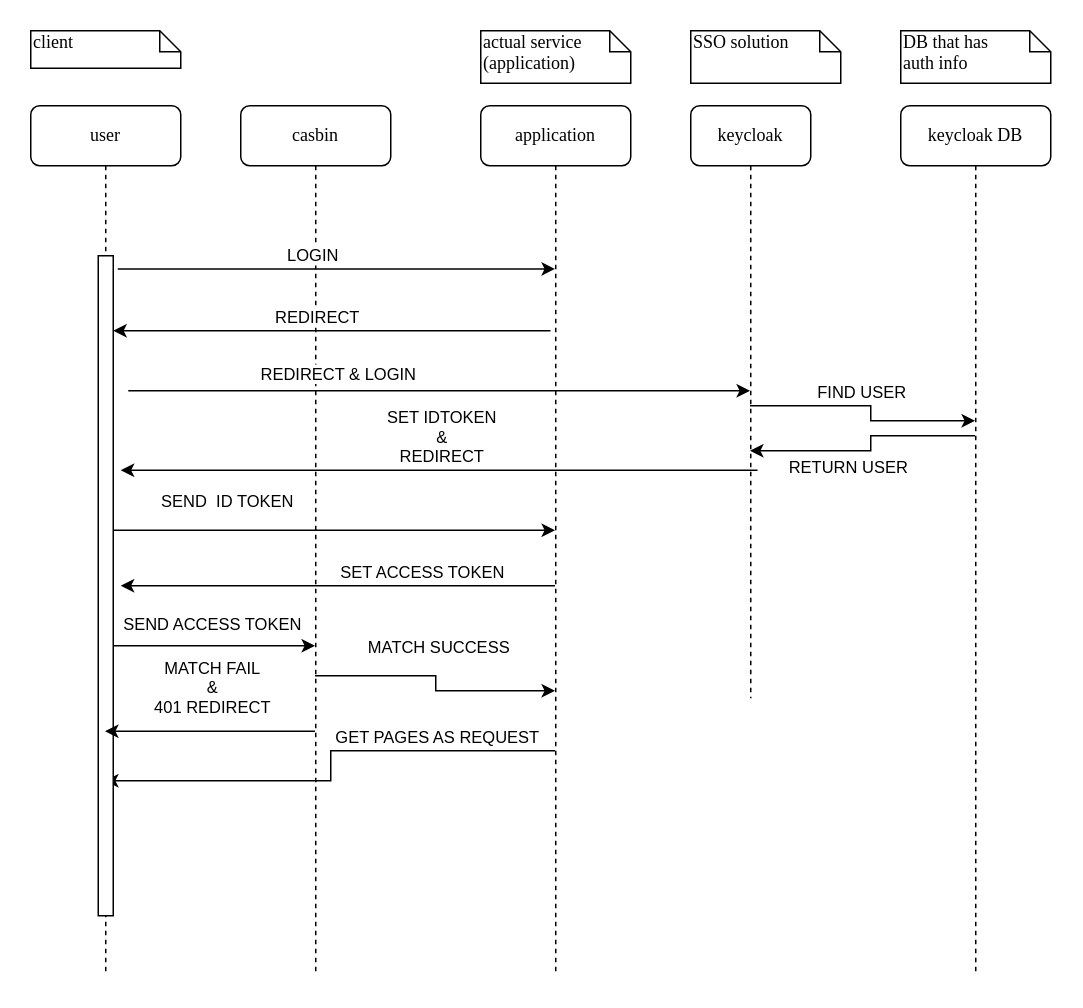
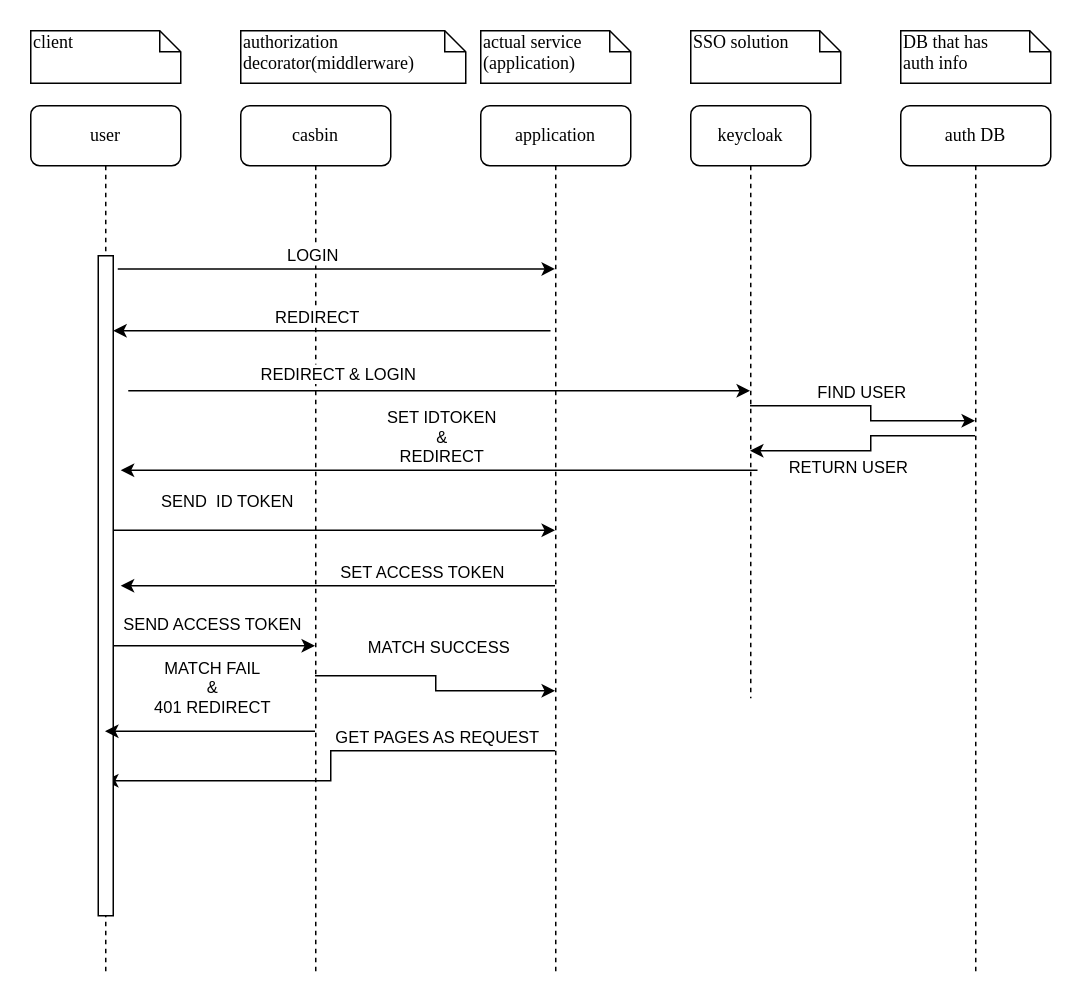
node "client": size 150x38 -> 150x53
node "authorization decorator(middlerware)": added
node "keycloak DB": label "keycloak DB" -> "auth DB"
